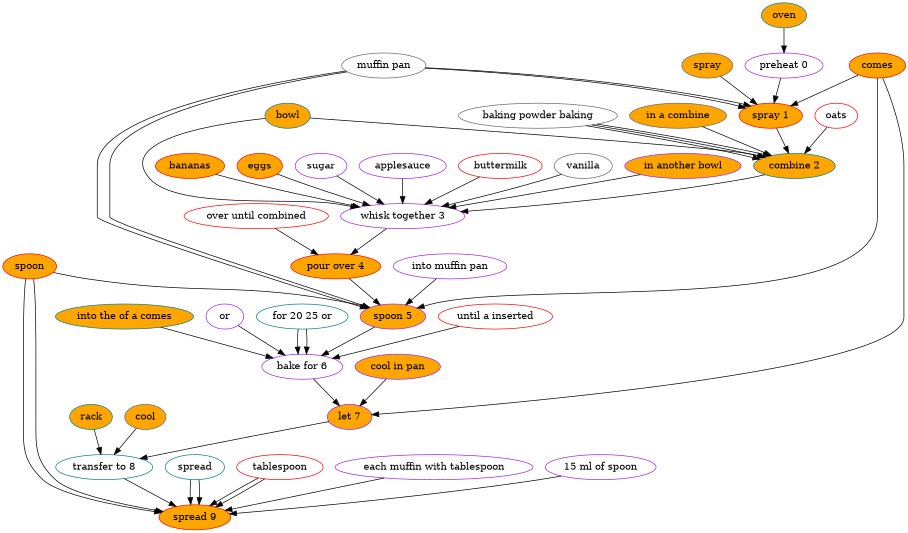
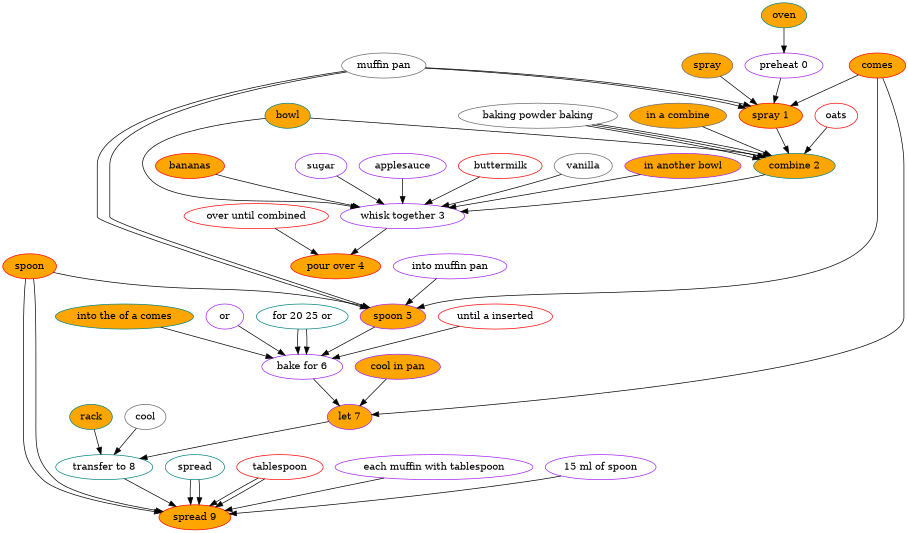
node "eggs": removed
edge "pour over 4" -> "spoon 5": removed
node "cool": fillcolor orange -> white
